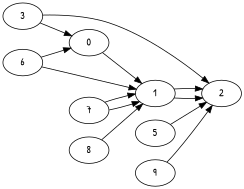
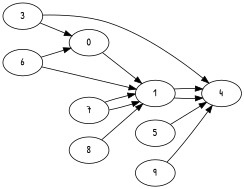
node "2": label "2" -> "4"
